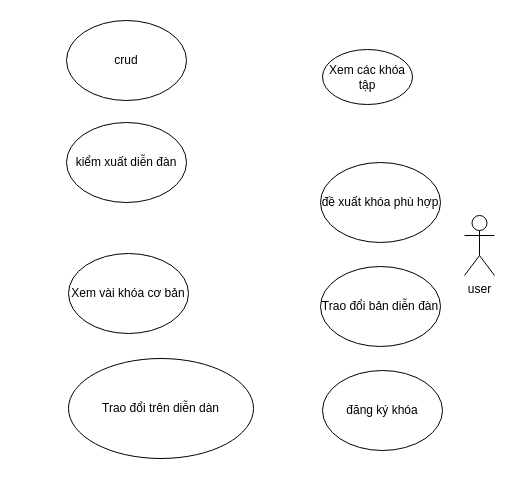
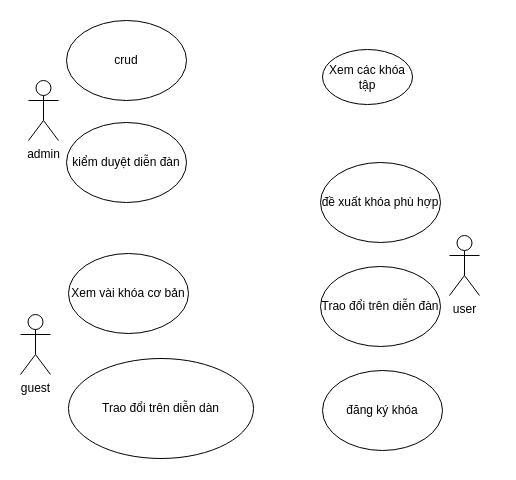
node "admin": added
node "kiểm xuất diễn đàn": label "kiểm xuất diễn đàn" -> "kiểm duyệt diễn đàn"
node "user": moved (480, 246) -> (465, 266)
node "Trao đổi bản diễn đàn": label "Trao đổi bản diễn đàn" -> "Trao đổi trên diễn đàn"
node "guest": added
